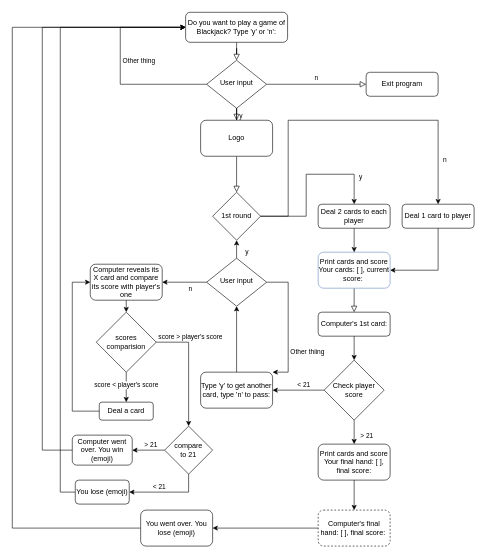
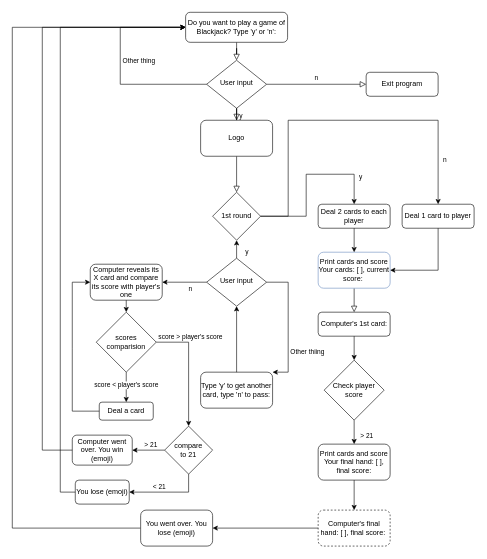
edge "Check player score" -> "Type 'y' to get another card, type 'n' to pass:": removed, label "< 21"
